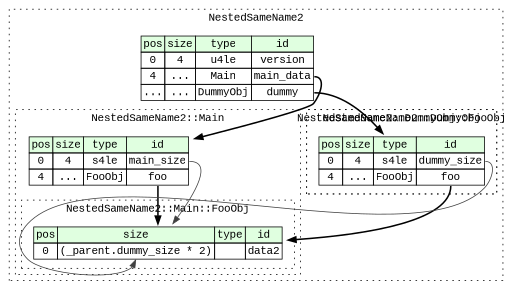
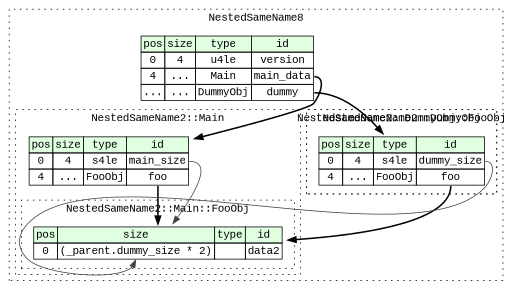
cluster "NestedSameName2": label "NestedSameName2" -> "NestedSameName8"
